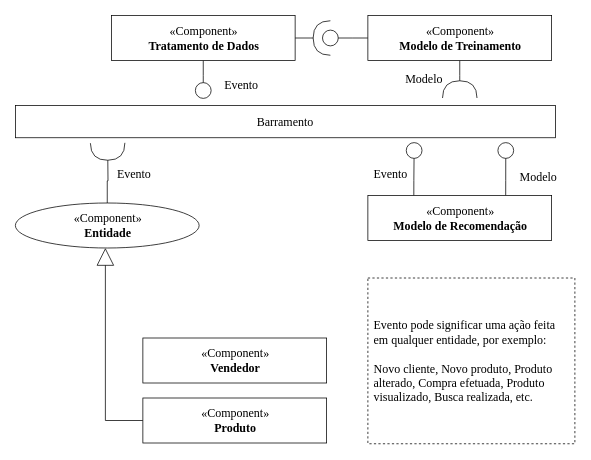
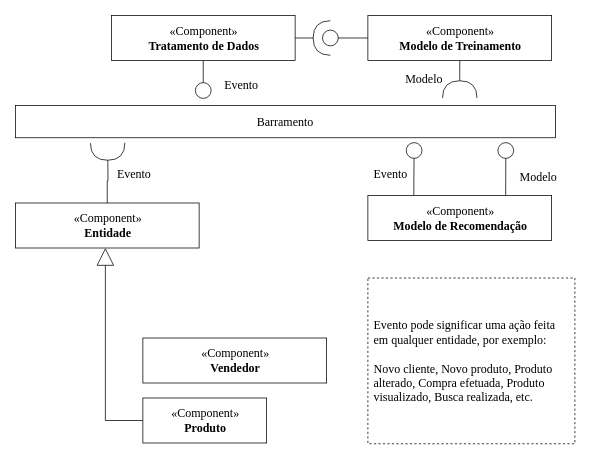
node "«Component» Entidade": shape ellipse -> rectangle
node "«Component» Produto": size 184x45 -> 124x45
